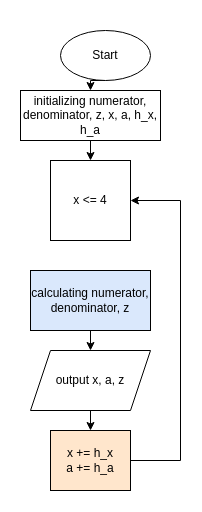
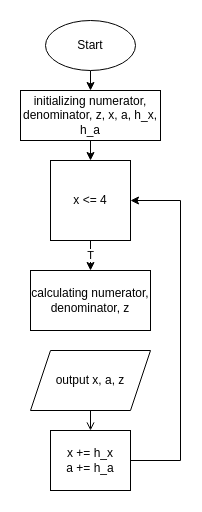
node "Start": moved (106, 56) -> (91, 46)
edge "x <= 4" -> "calculating numerator, denominator, z": added, label "T"
node "calculating numerator, denominator, z": fillcolor #dae8fc -> #ffffff
edge "calculating numerator, denominator, z" -> "output x, a, z": removed
edge "output x, a, z" -> "x += h_x a += h_a": arrowhead classic -> open
node "x += h_x a += h_a": fillcolor #ffe6cc -> #ffffff
